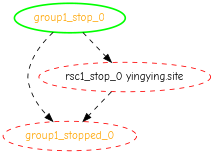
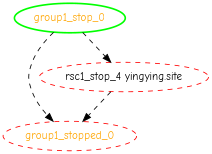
node "rsc1_stop_0 yingying.site": label "rsc1_stop_0 yingying.site" -> "rsc1_stop_4 yingying.site"
